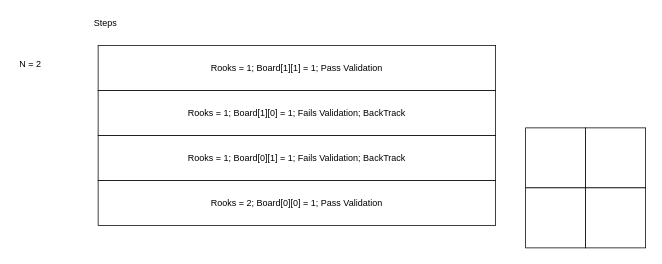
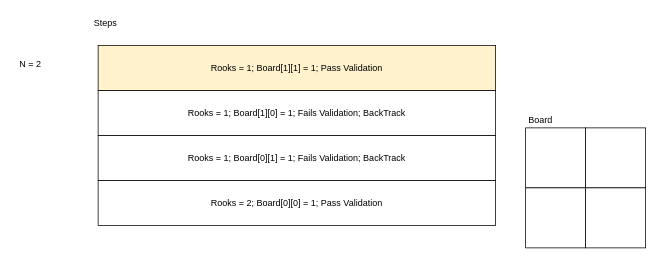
node "Rooks = 1; Board[1][1] = 1; Pass Validation": fillcolor #ffffff -> #fff2cc
node "Board": added
